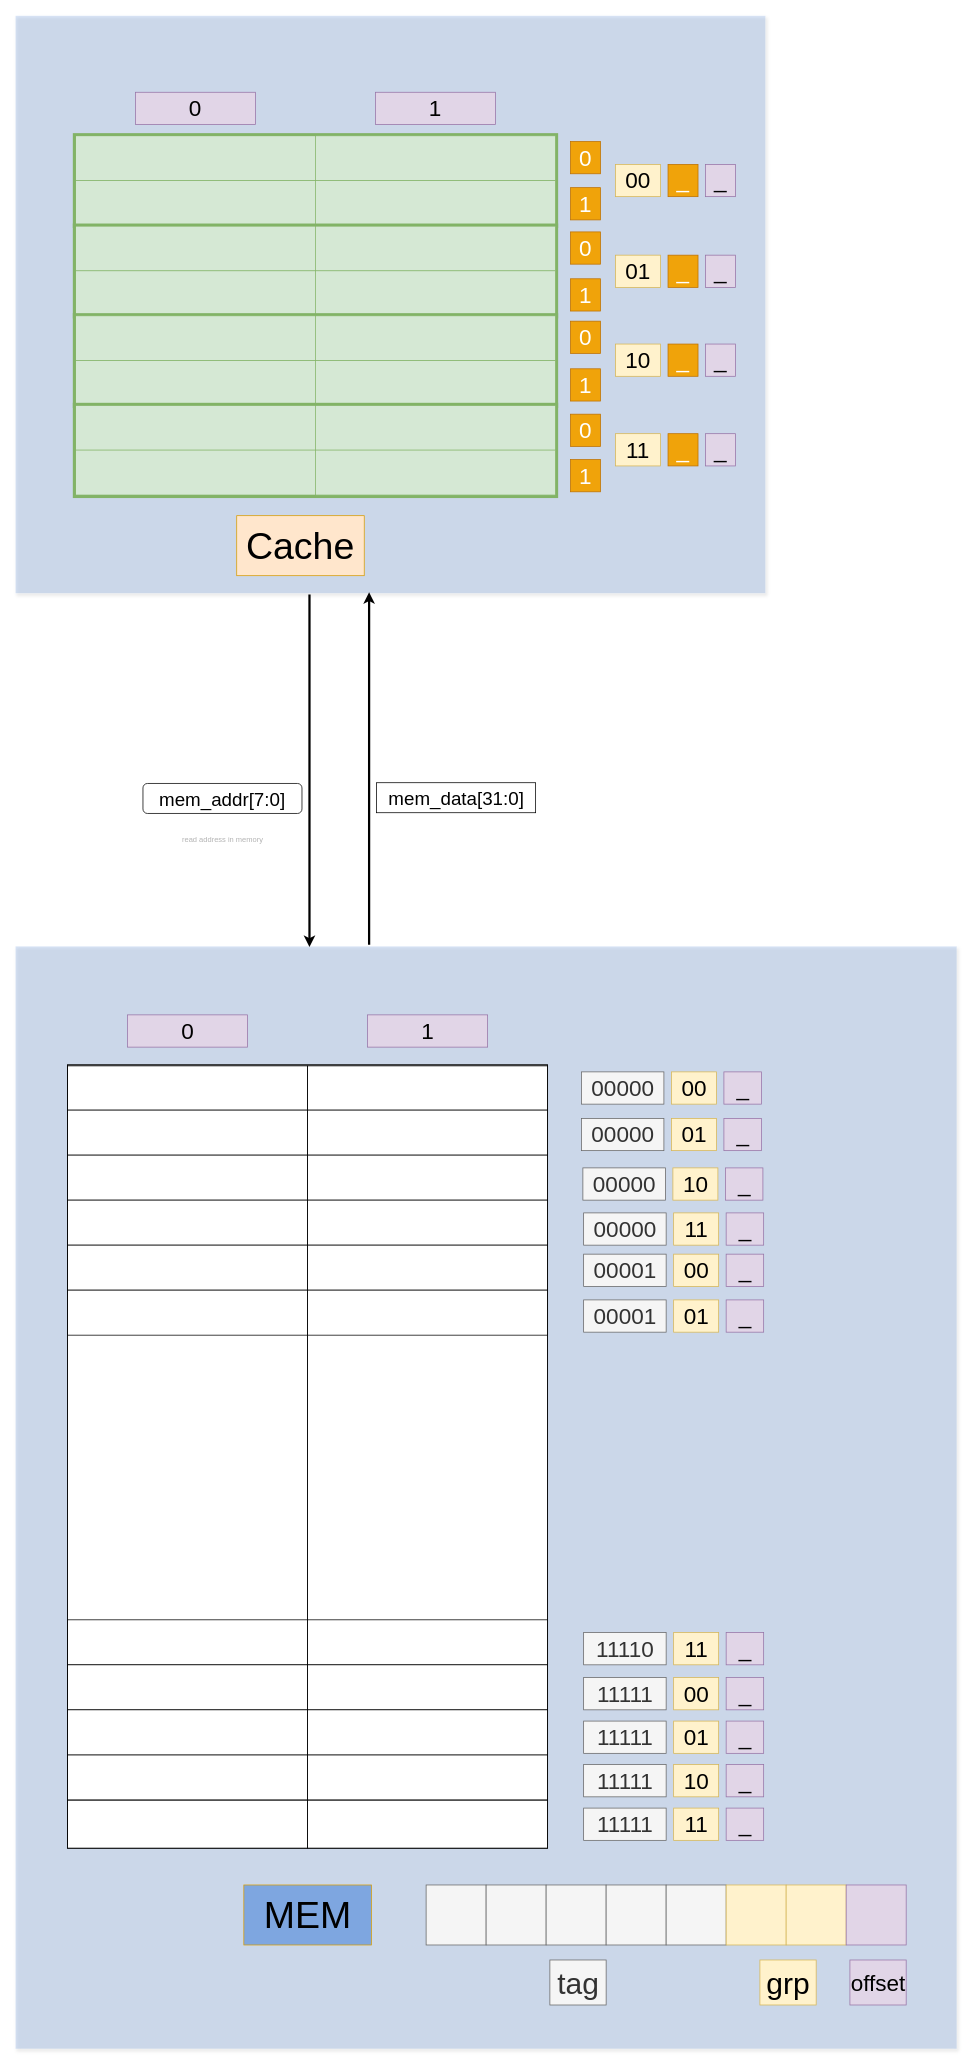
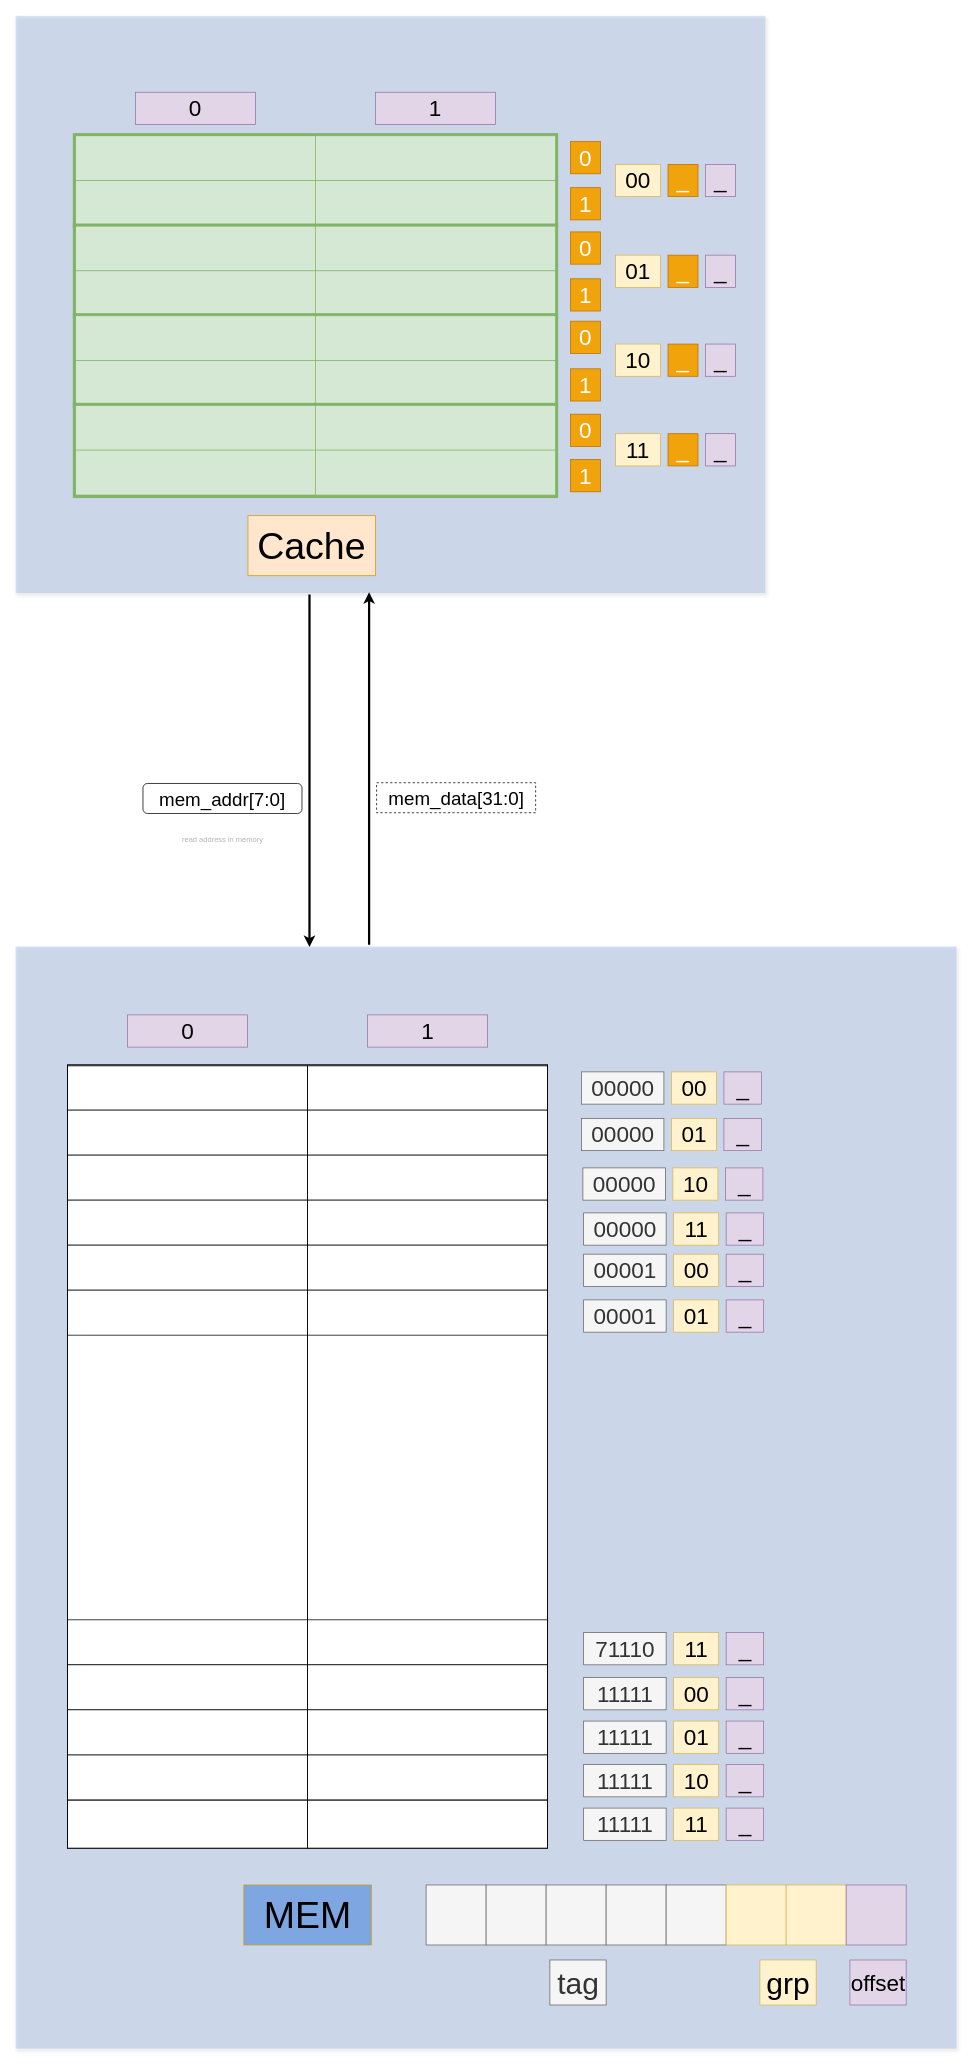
node "Cache": moved (300, 546) -> (312, 546)
node "mem_data[31:0]": style solid -> dashed
node "11110": label "11110" -> "71110"
